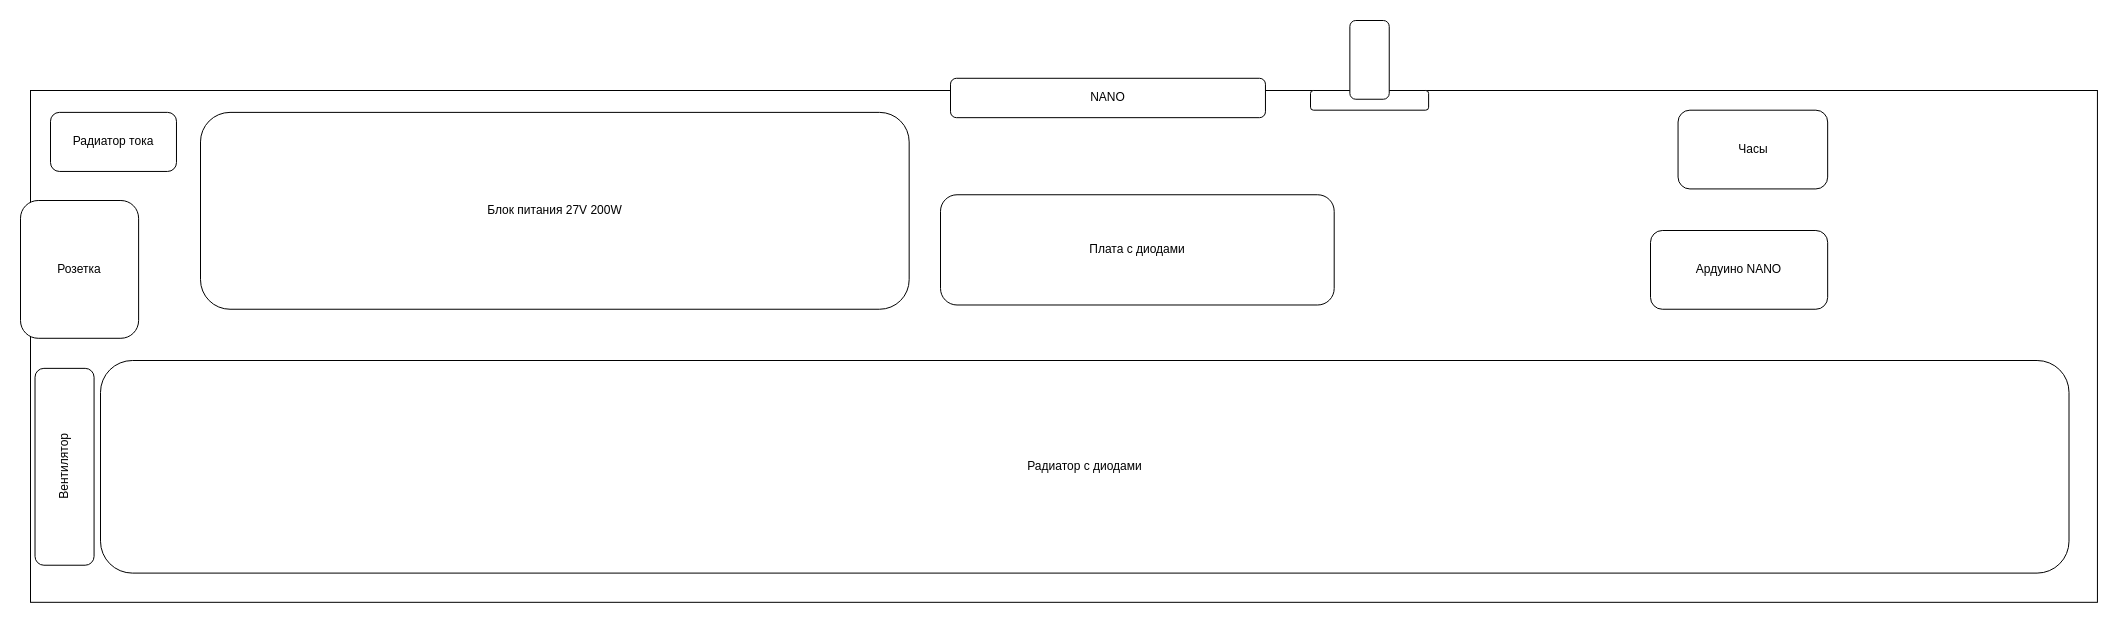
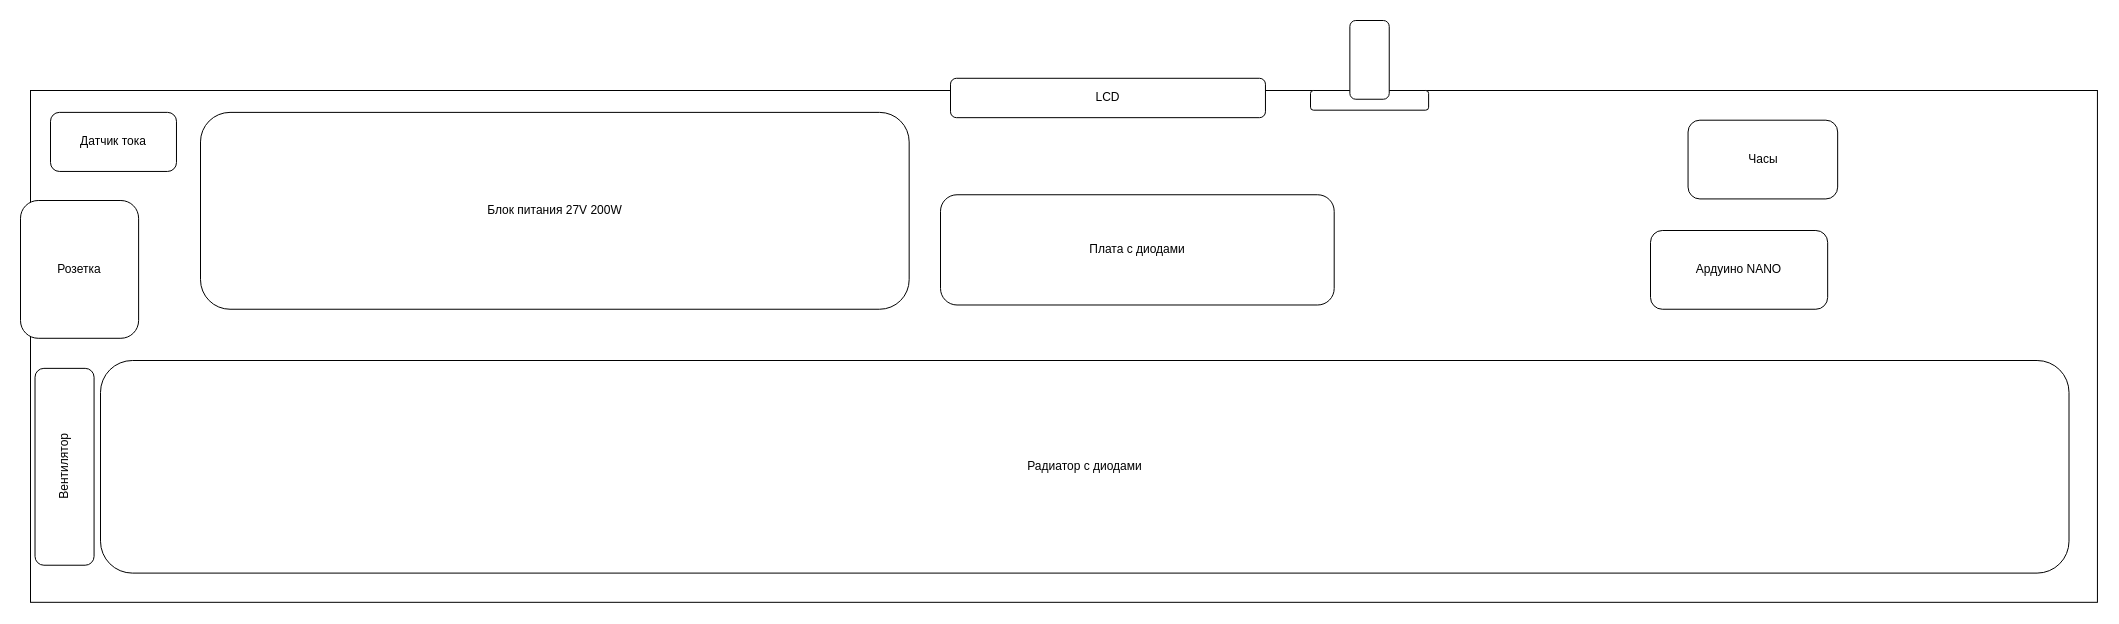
node "NANO": label "NANO" -> "LCD"
node "Радиатор тока": label "Радиатор тока" -> "Датчик тока"
node "Часы": moved (1753, 150) -> (1763, 160)
